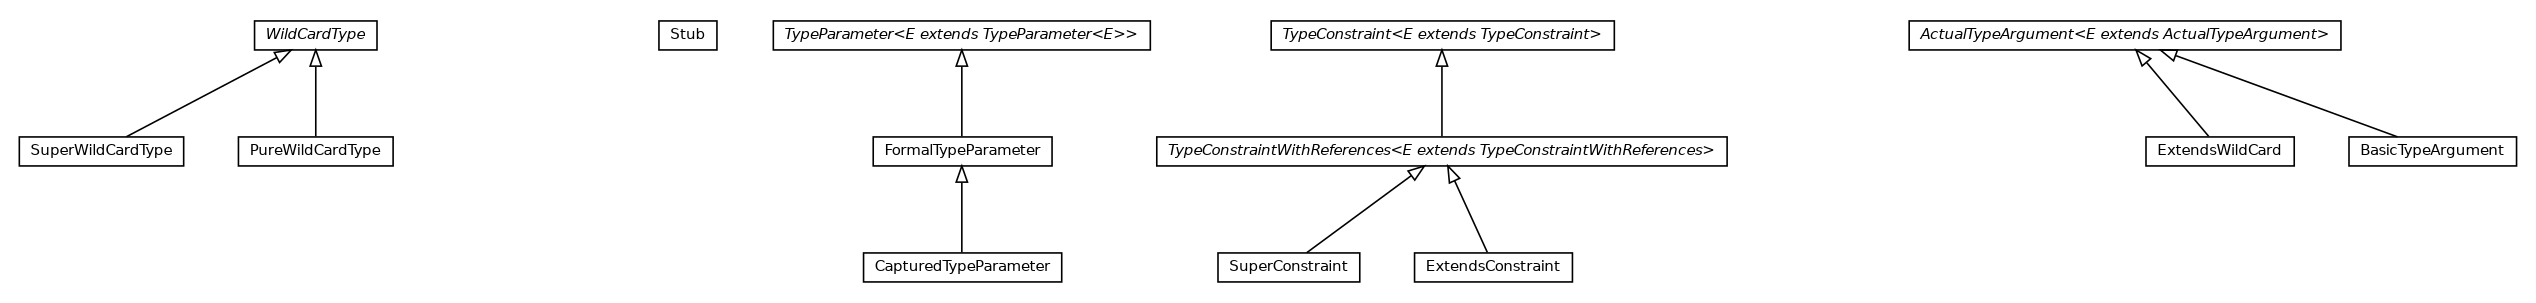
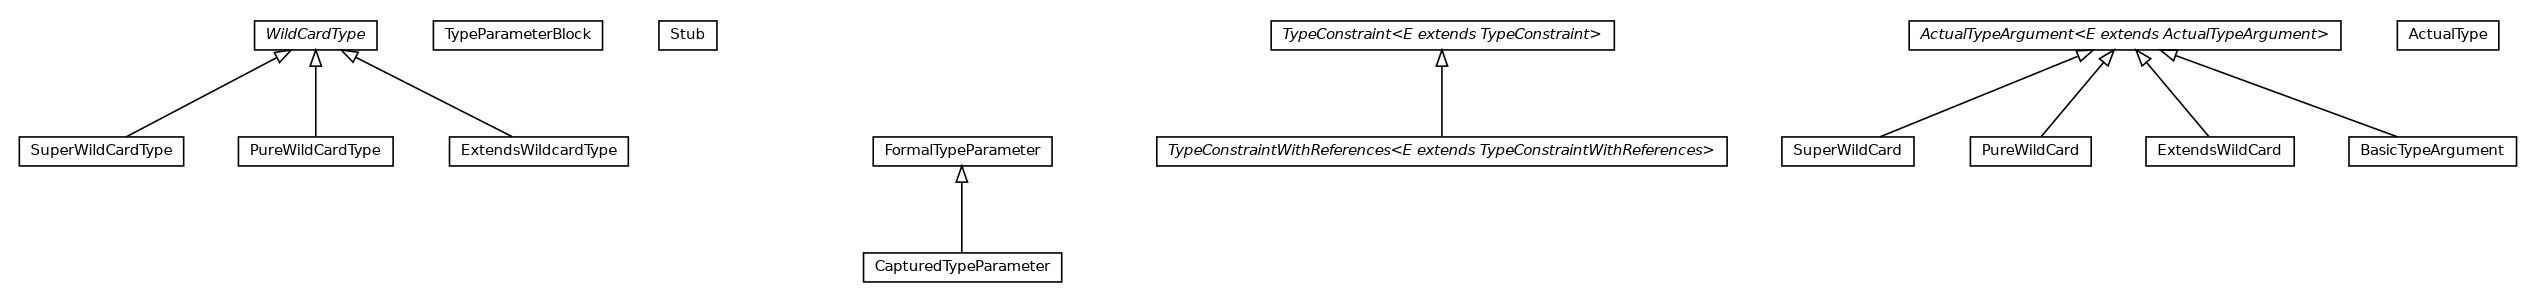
node "TypeParameterBlock": added
node "TypeParameter<E extends TypeParameter<E>>": removed
node "ActualType": added
node "ExtendsWildcardType": added
node "SuperWildCard": added
node "PureWildCard": added
node "SuperConstraint": removed
node "ExtendsConstraint": removed
